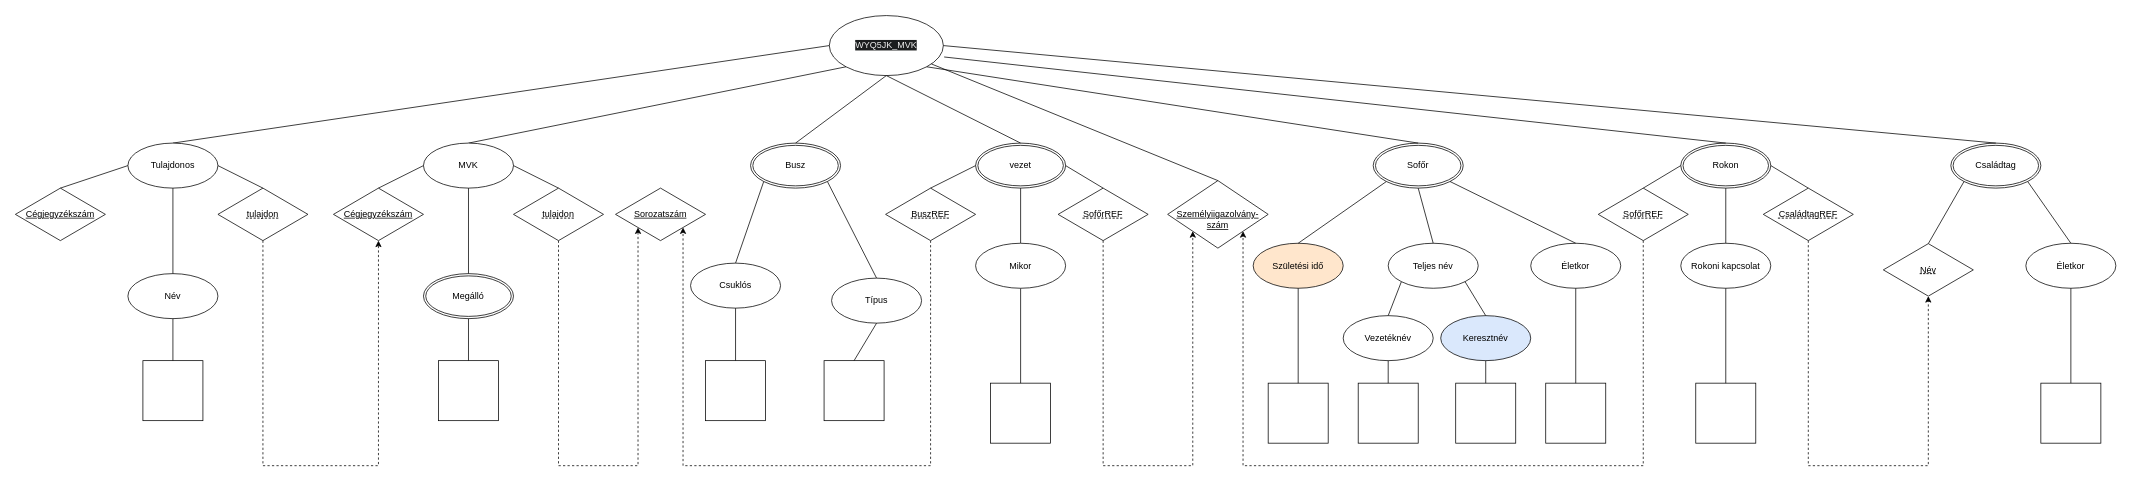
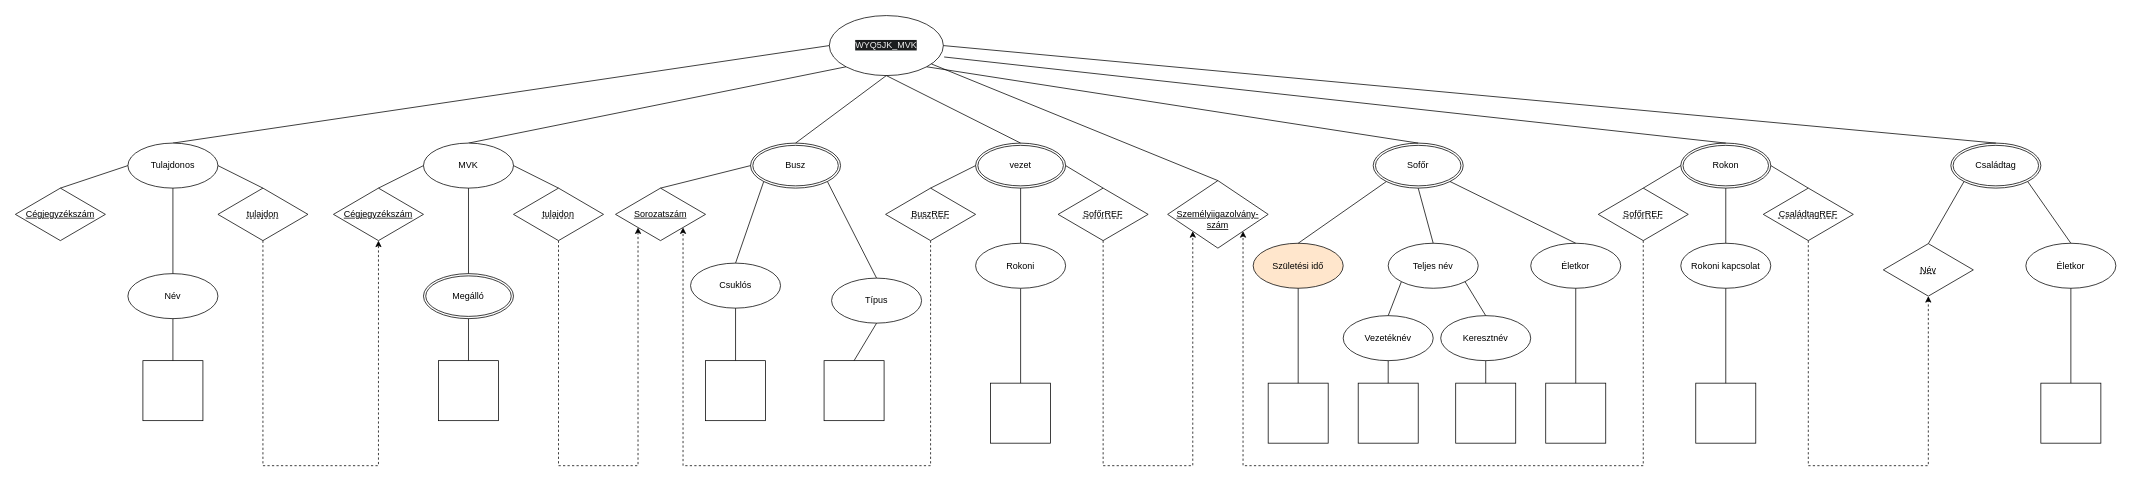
edge "Busz" -- "Sorozatszám": added
node "Mikor": label "Mikor" -> "Rokoni"
node "Keresztnév": fillcolor #dae8fc -> #ffffff
